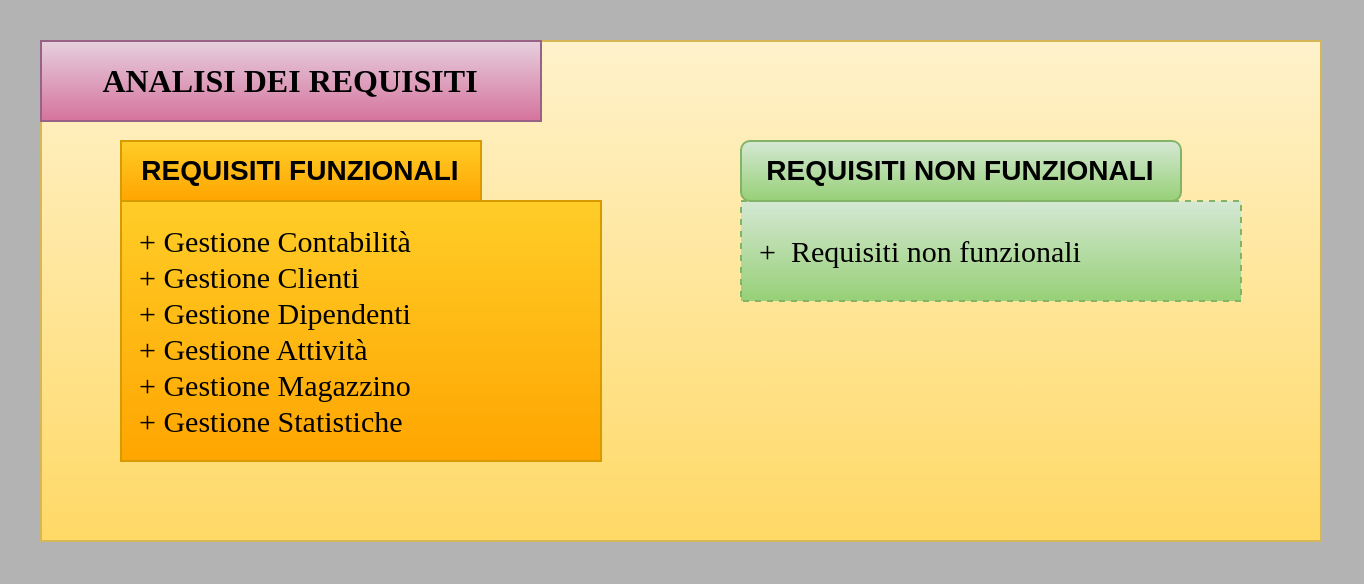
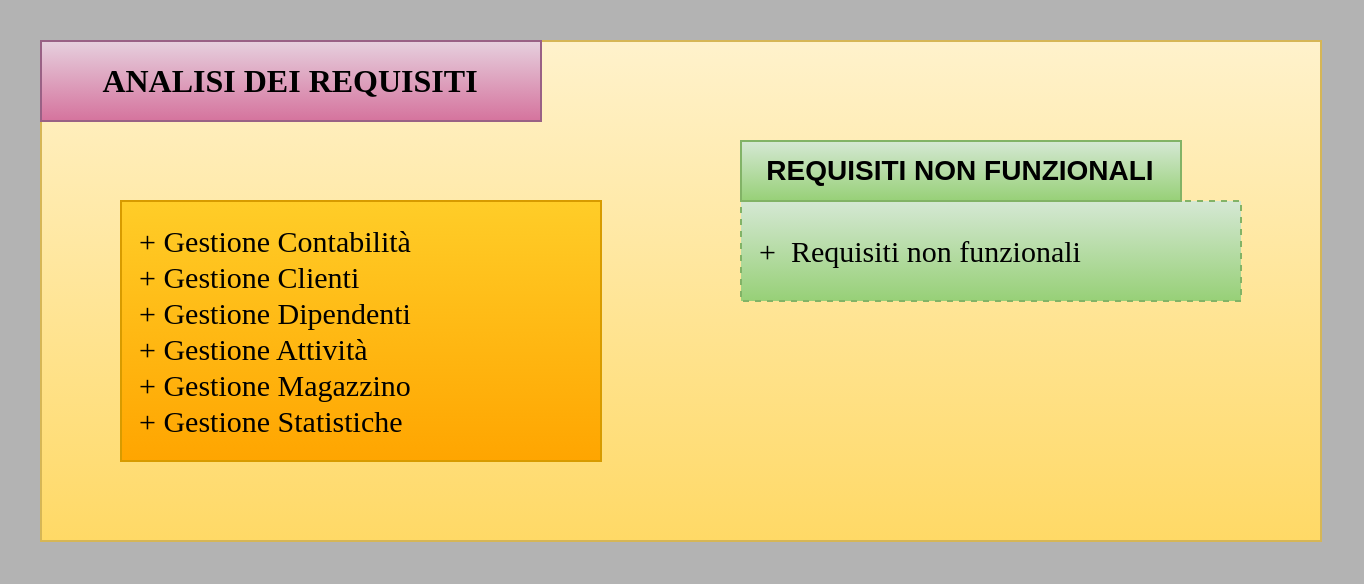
node "REQUISITI FUNZIONALI": removed
node "REQUISITI NON FUNZIONALI": shape rounded rectangle -> rectangle
